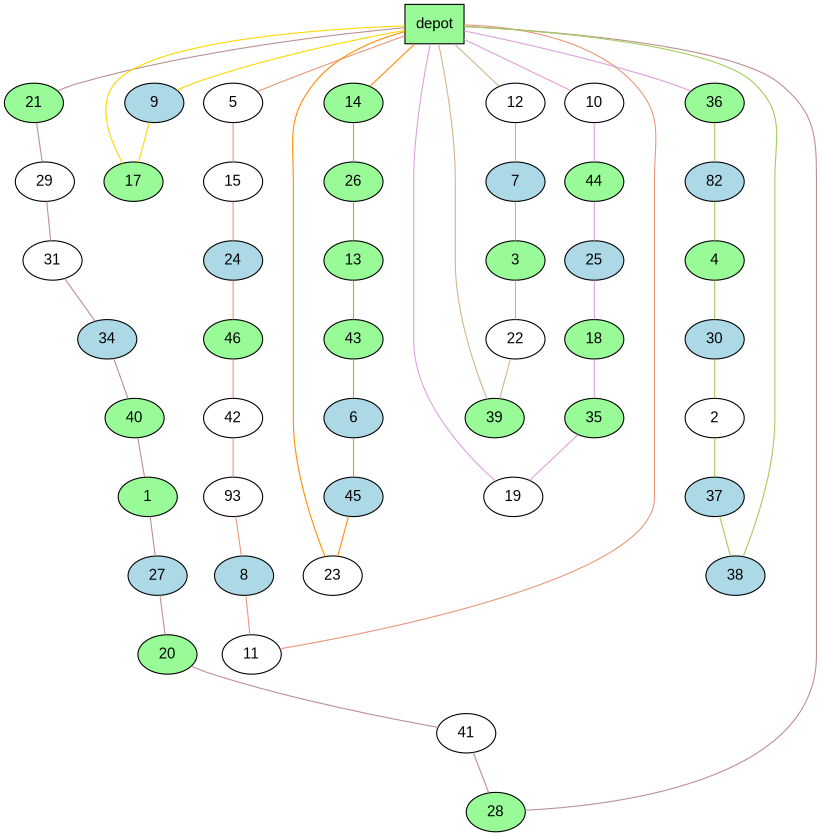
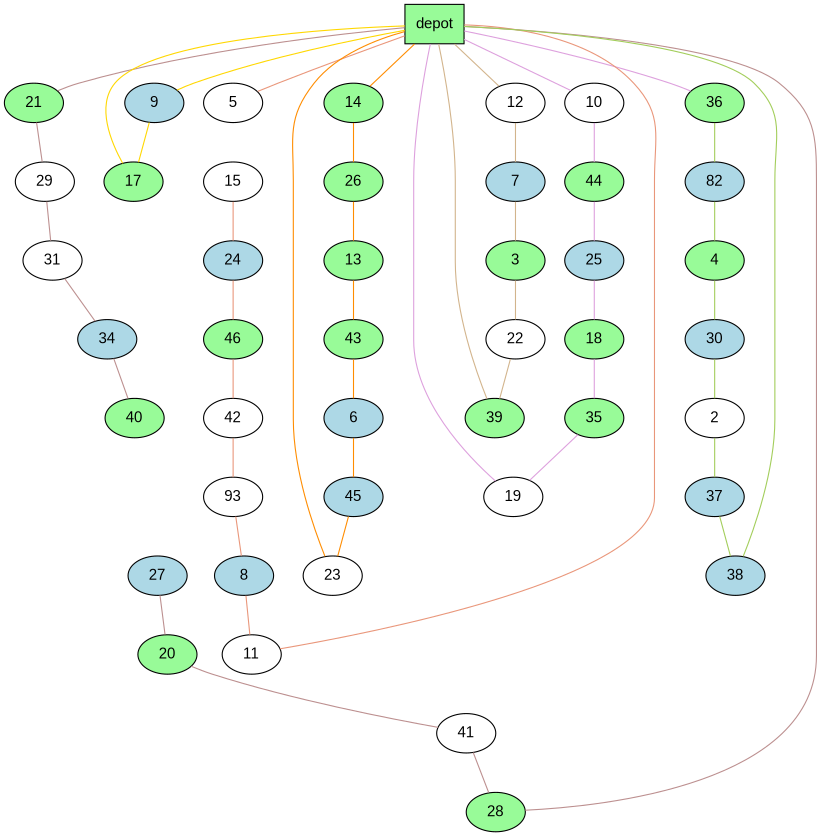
edge "5" -- "15": removed
node "1": removed
